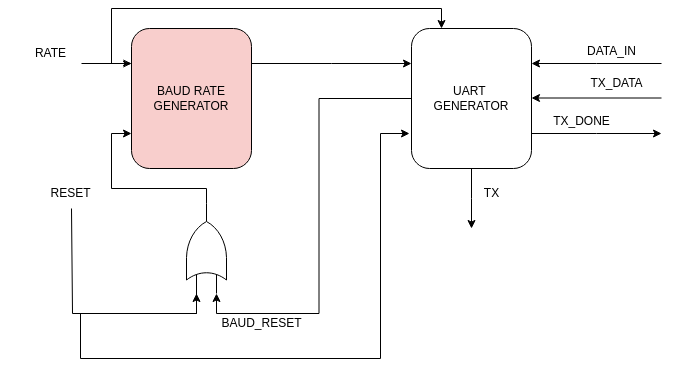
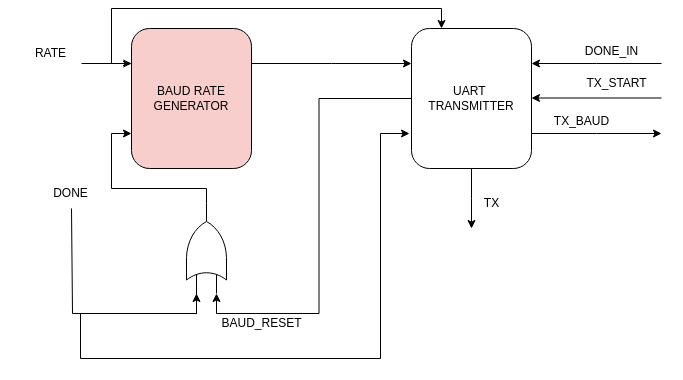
node "DATA_IN": label "DATA_IN" -> "DONE_IN"
node "TX_DATA": label "TX_DATA" -> "TX_START"
node "UART GENERATOR": label "UART GENERATOR" -> "UART TRANSMITTER"
node "TX_DONE": label "TX_DONE" -> "TX_BAUD"
node "RESET": label "RESET" -> "DONE"
node "TX": moved (492, 194) -> (492, 204)
